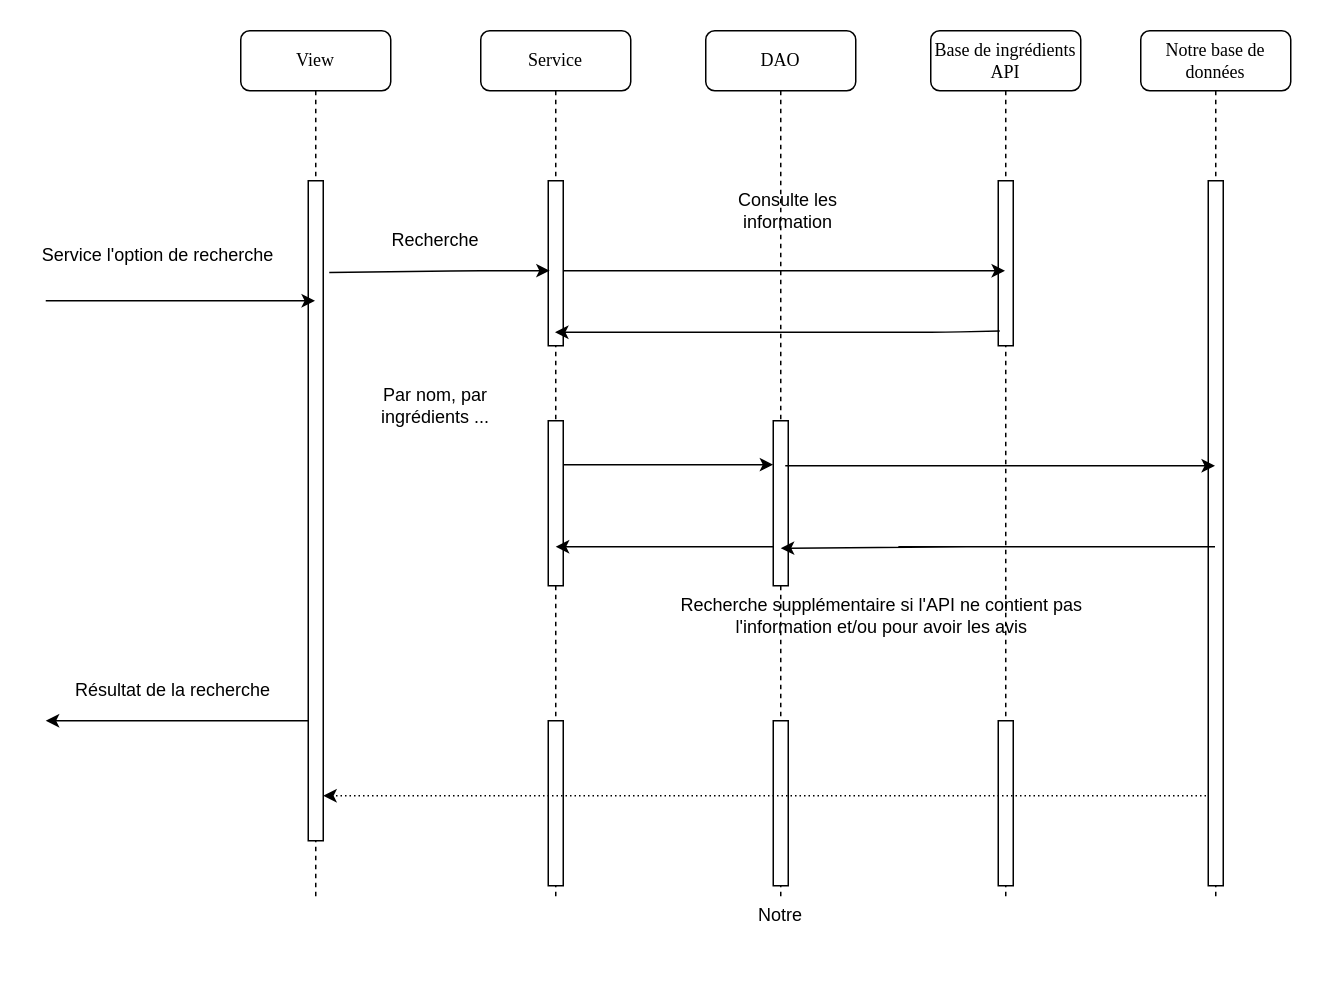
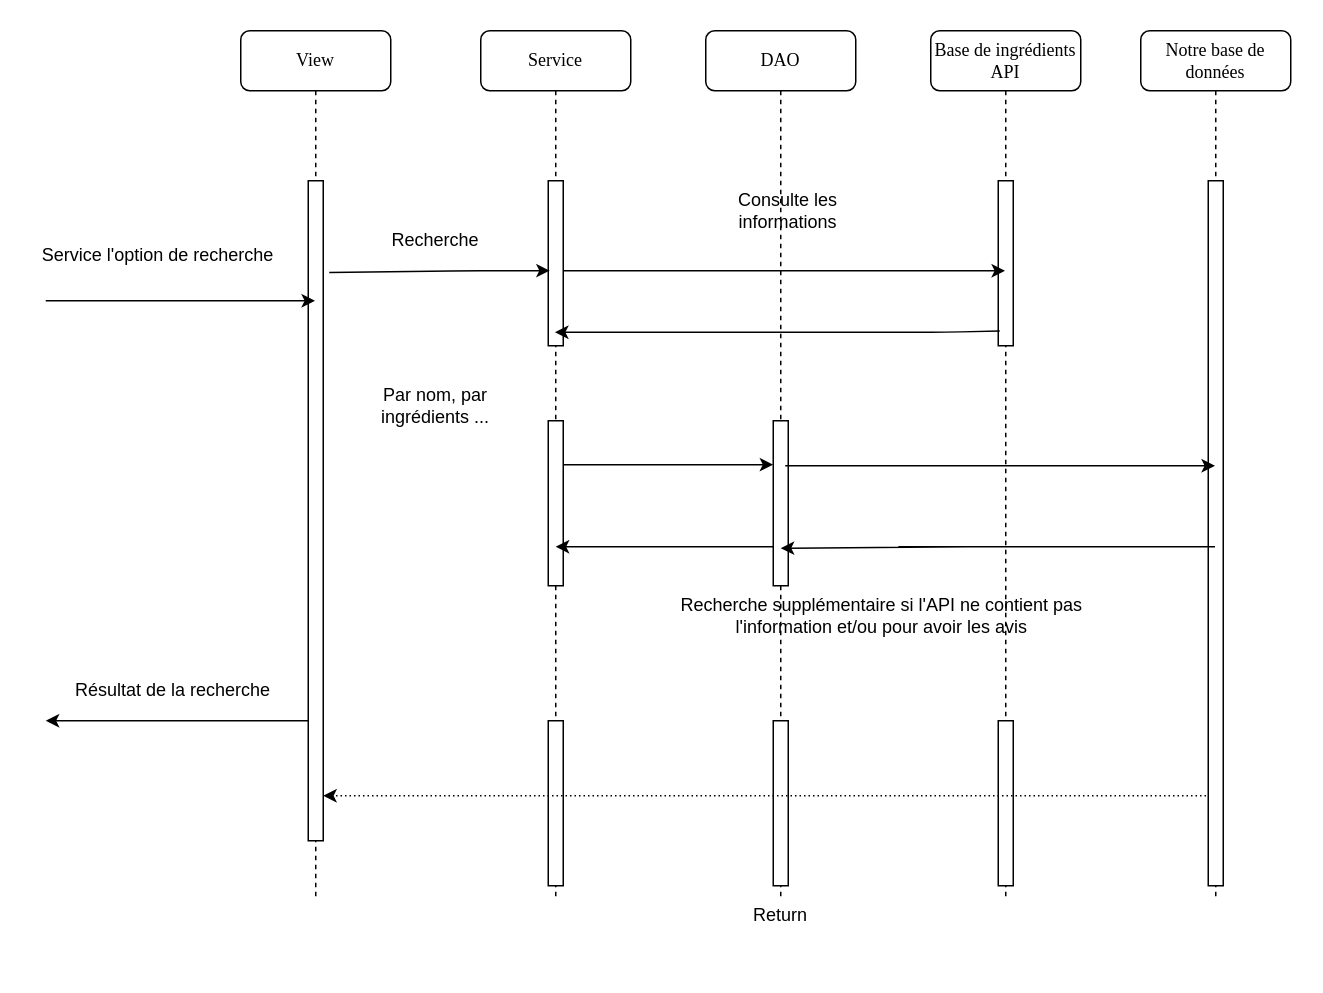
node "Consulte les information": label "Consulte les information" -> "Consulte les informations"
node "Notre": label "Notre" -> "Return"
